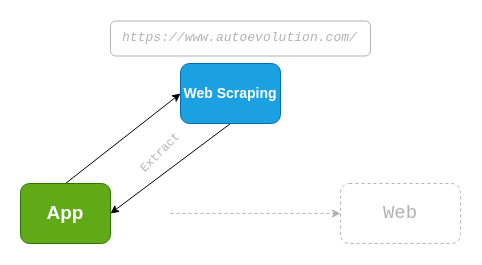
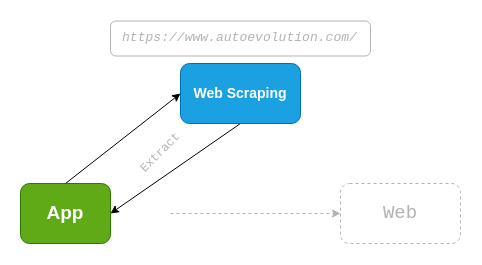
node "Web Scraping": size 100x60 -> 120x60
